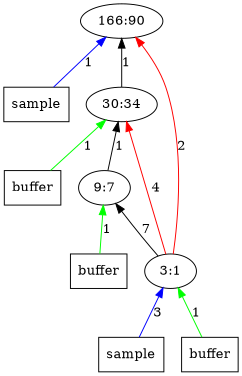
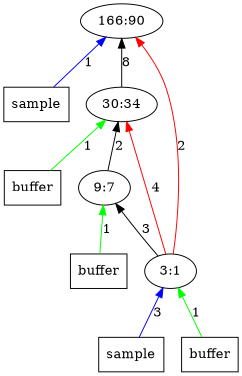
edge "30:34" -> "166:90": label "1" -> "8"
edge "9:7" -> "30:34": label "1" -> "2"
edge "3:1" -> "9:7": label "7" -> "3"
